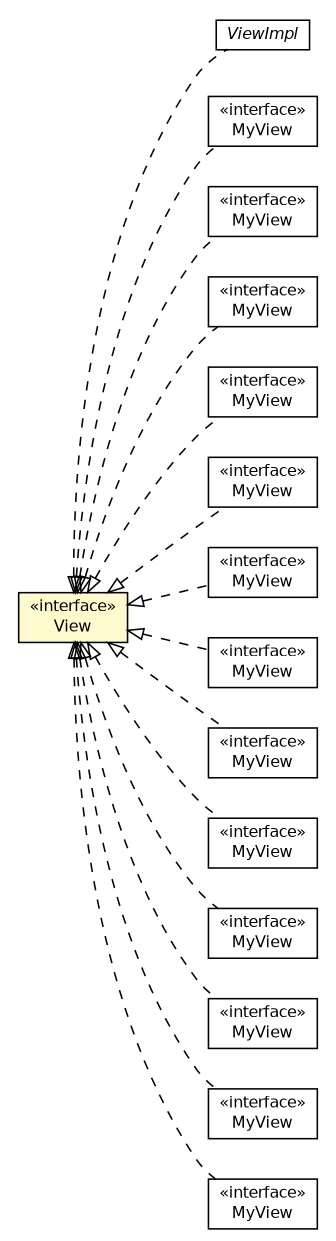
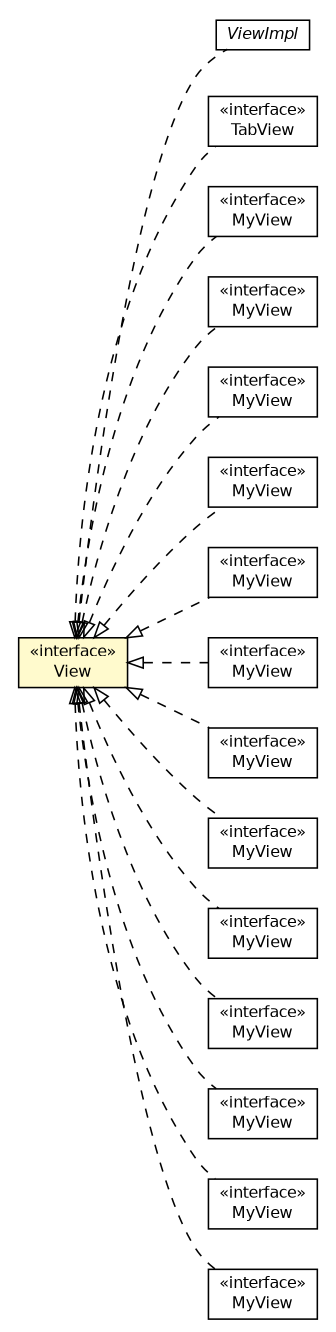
node "TabView": added
